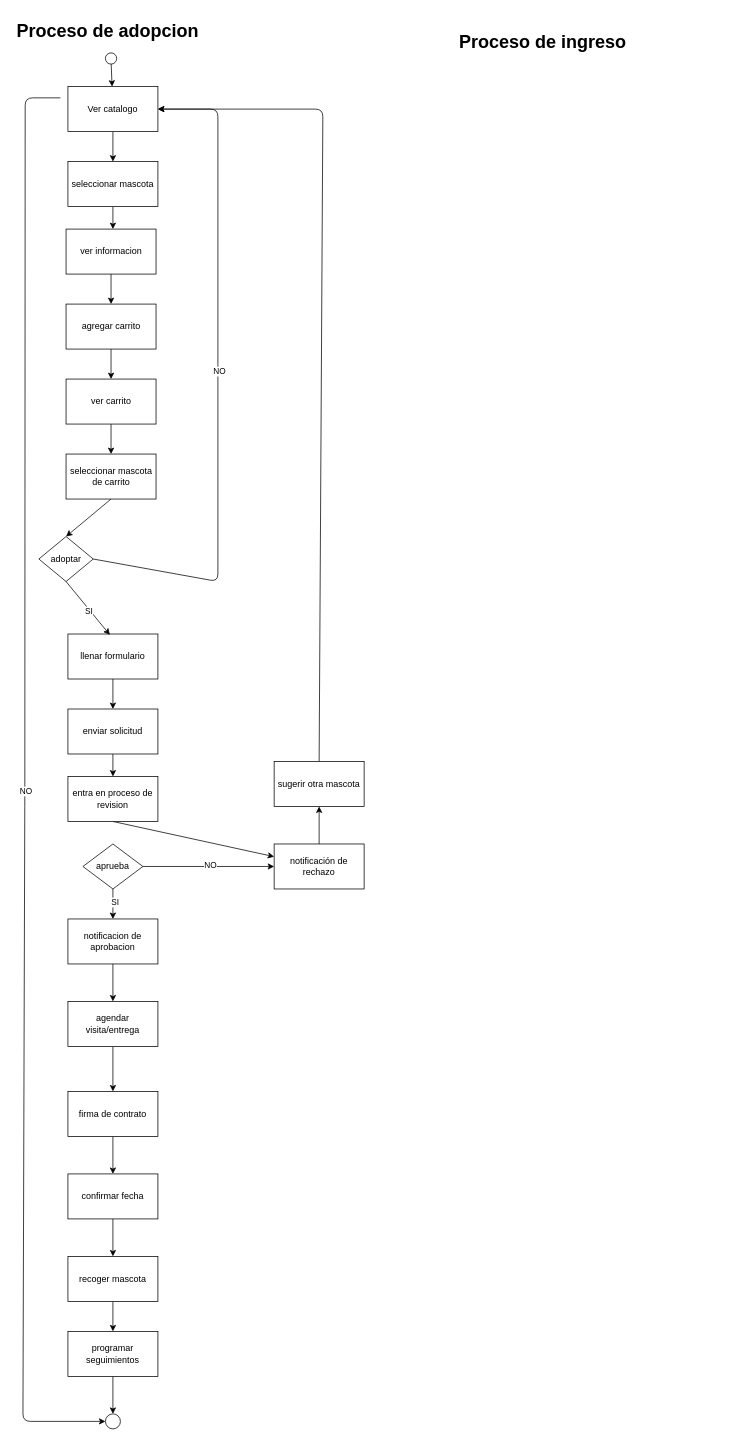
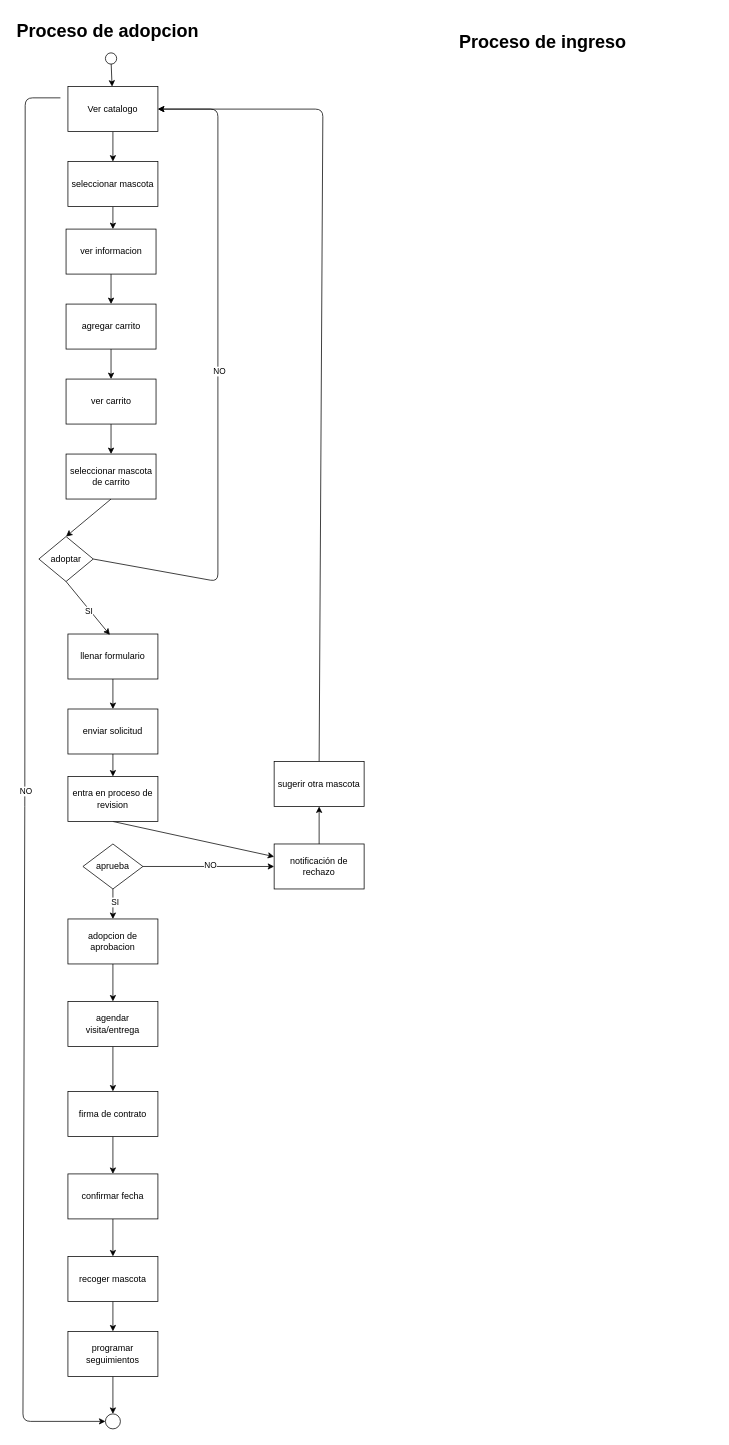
node "notificacion de aprobacion": label "notificacion de aprobacion" -> "adopcion de aprobacion"
